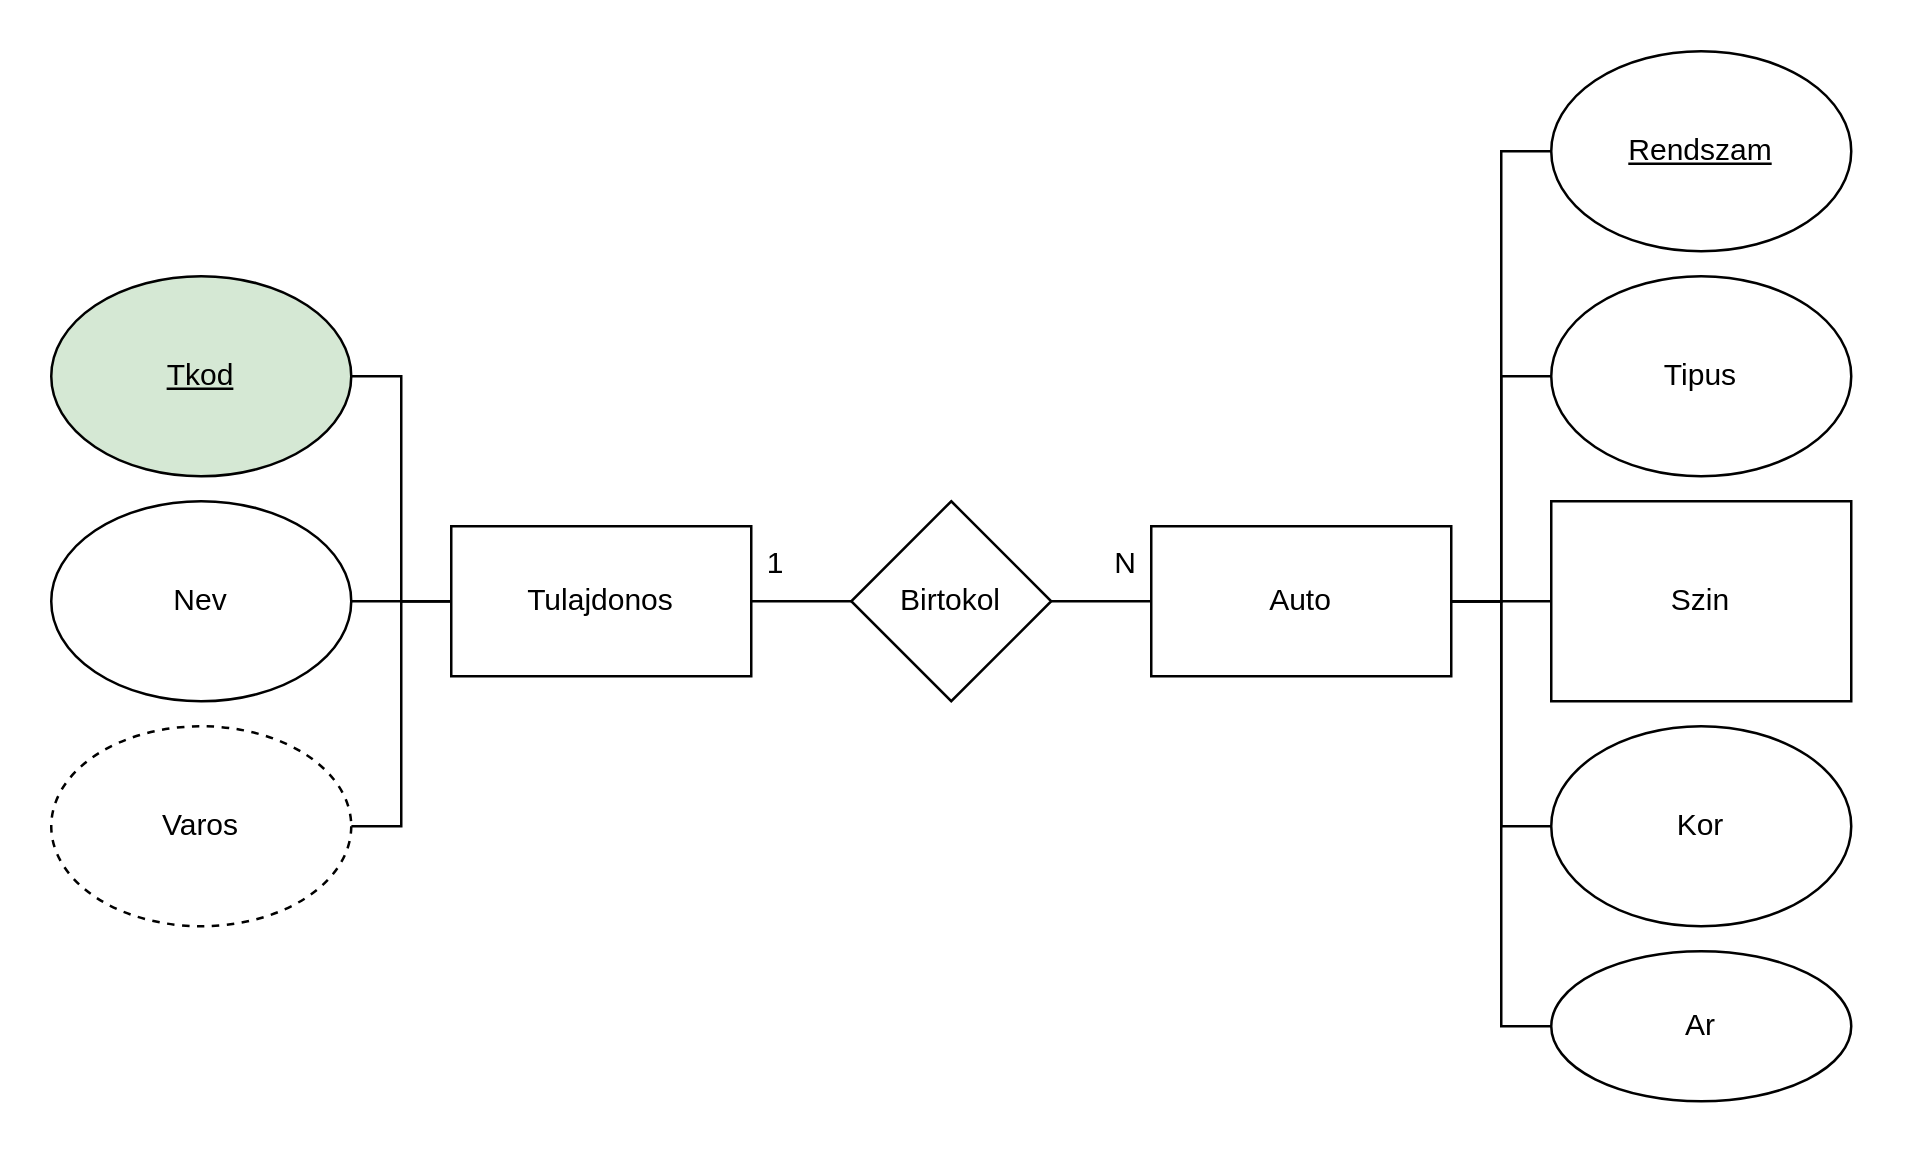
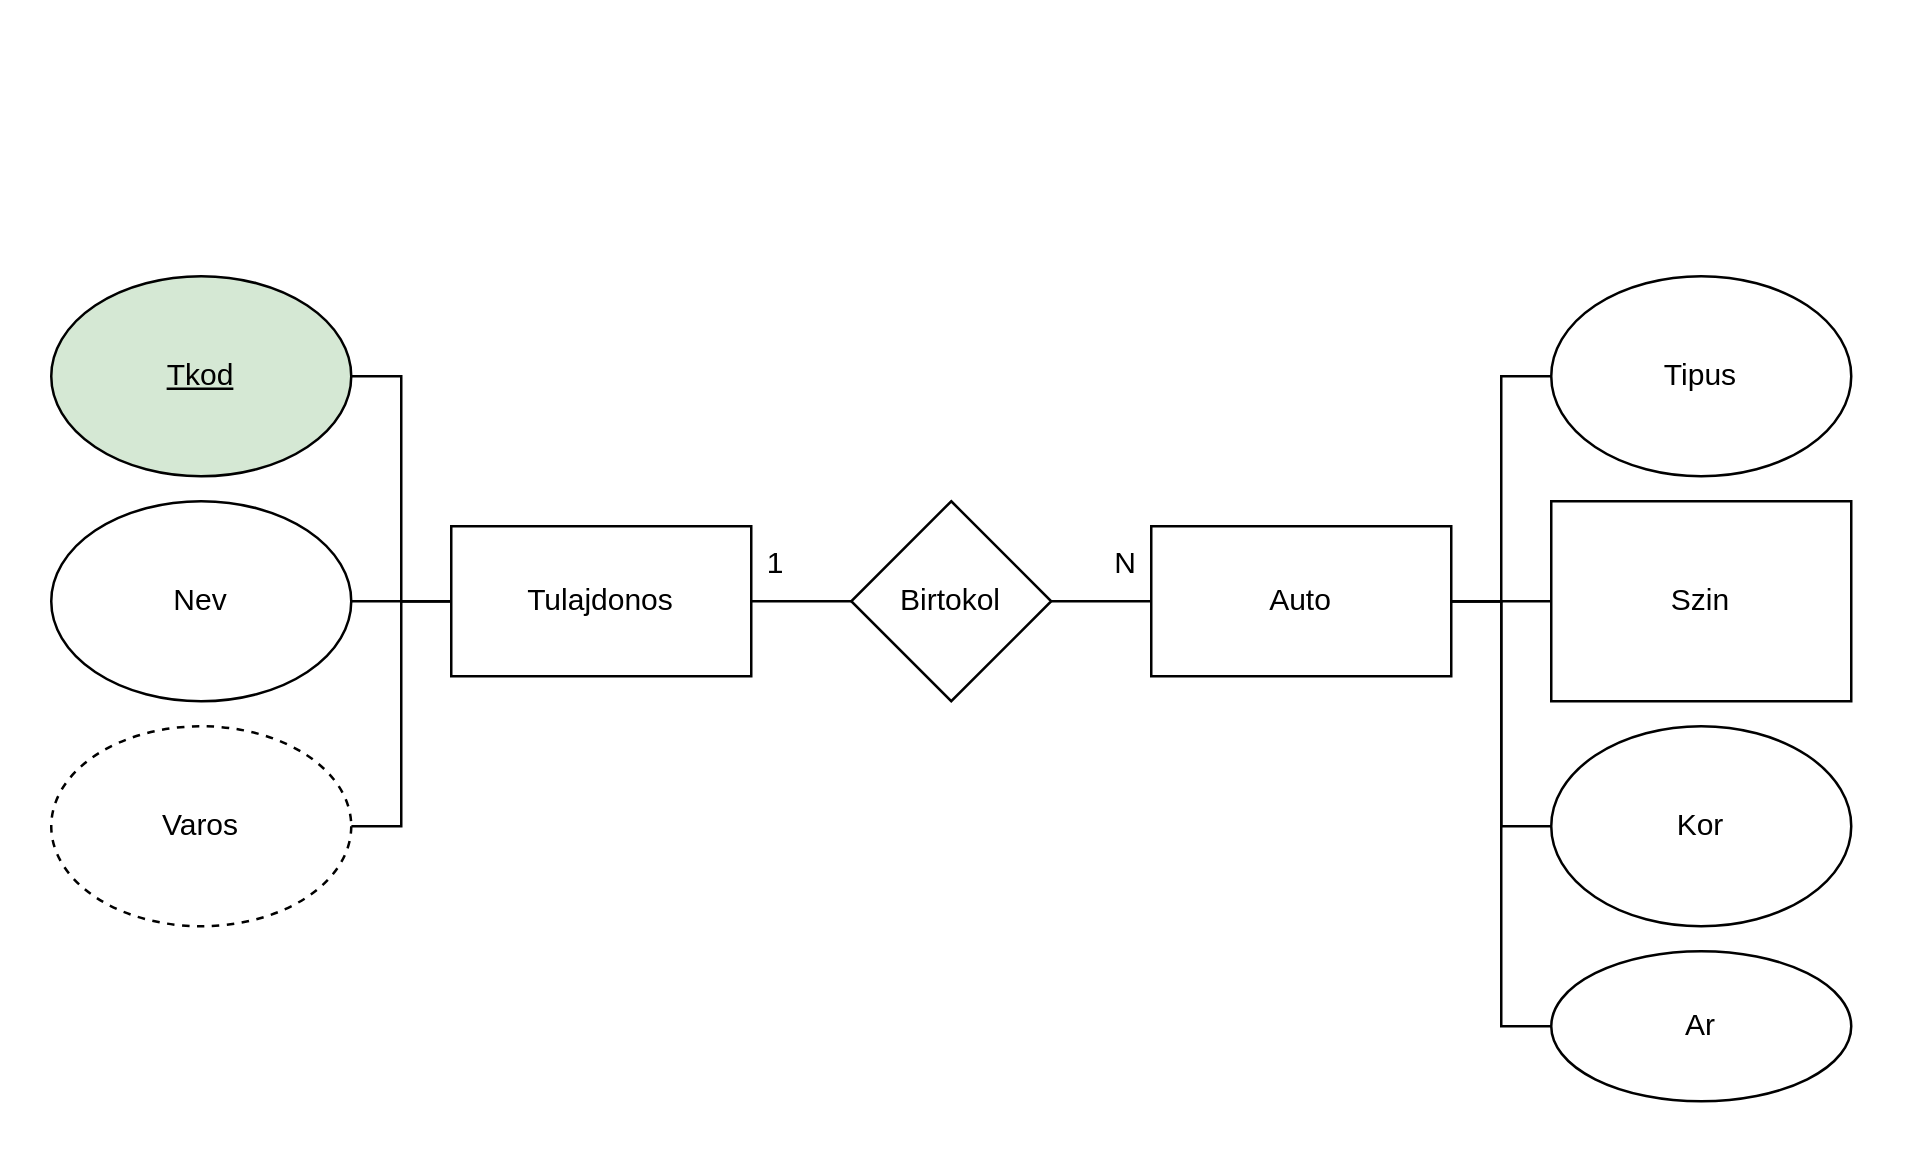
node "Rendszam": removed
edge "Rendszam" -- "Auto": removed
